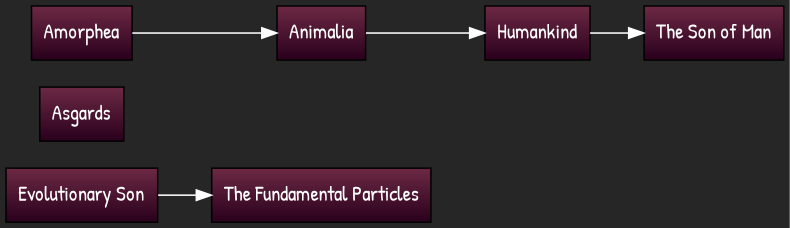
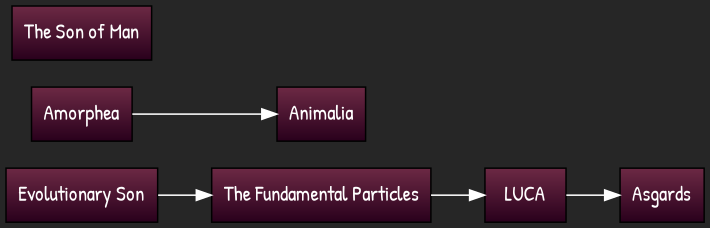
node "Humankind": removed
node "LUCA": added
